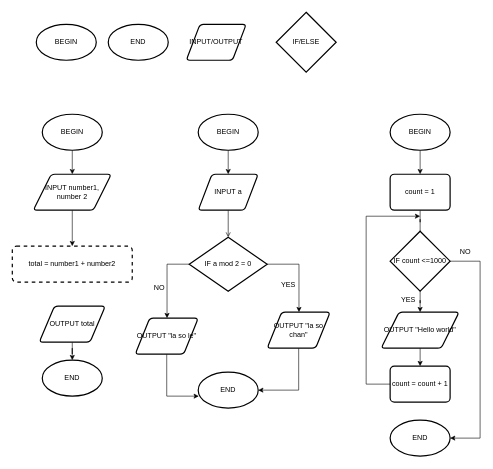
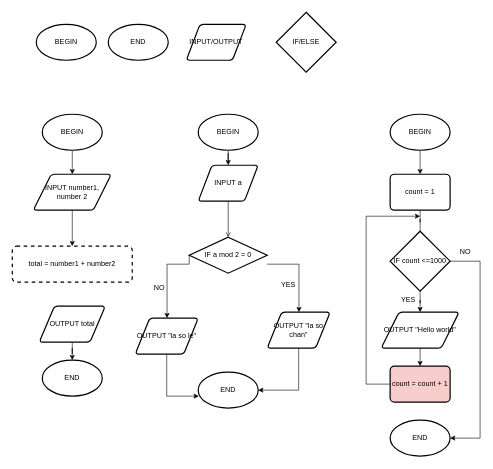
node "INPUT a": moved (228, 192) -> (228, 183)
node "IF a mod 2 = 0": size 78x54 -> 78x36
node "count = count + 1": fillcolor #ffffff -> #f8cecc
